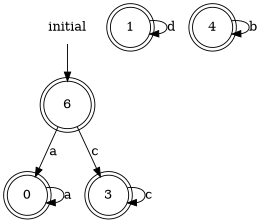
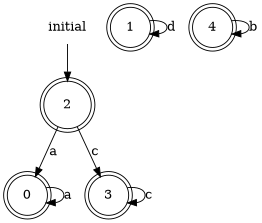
node "6": label "6" -> "2"
